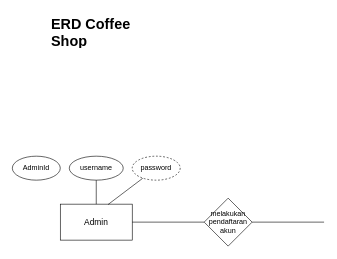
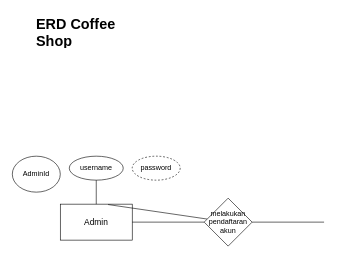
node "ERD Coffee Shop": moved (105, 30) -> (90, 30)
node "AdminId": size 48x24 -> 48x36
edge "password" -- "Admin": now "melakukan pendaftaran akun" -- "Admin"
